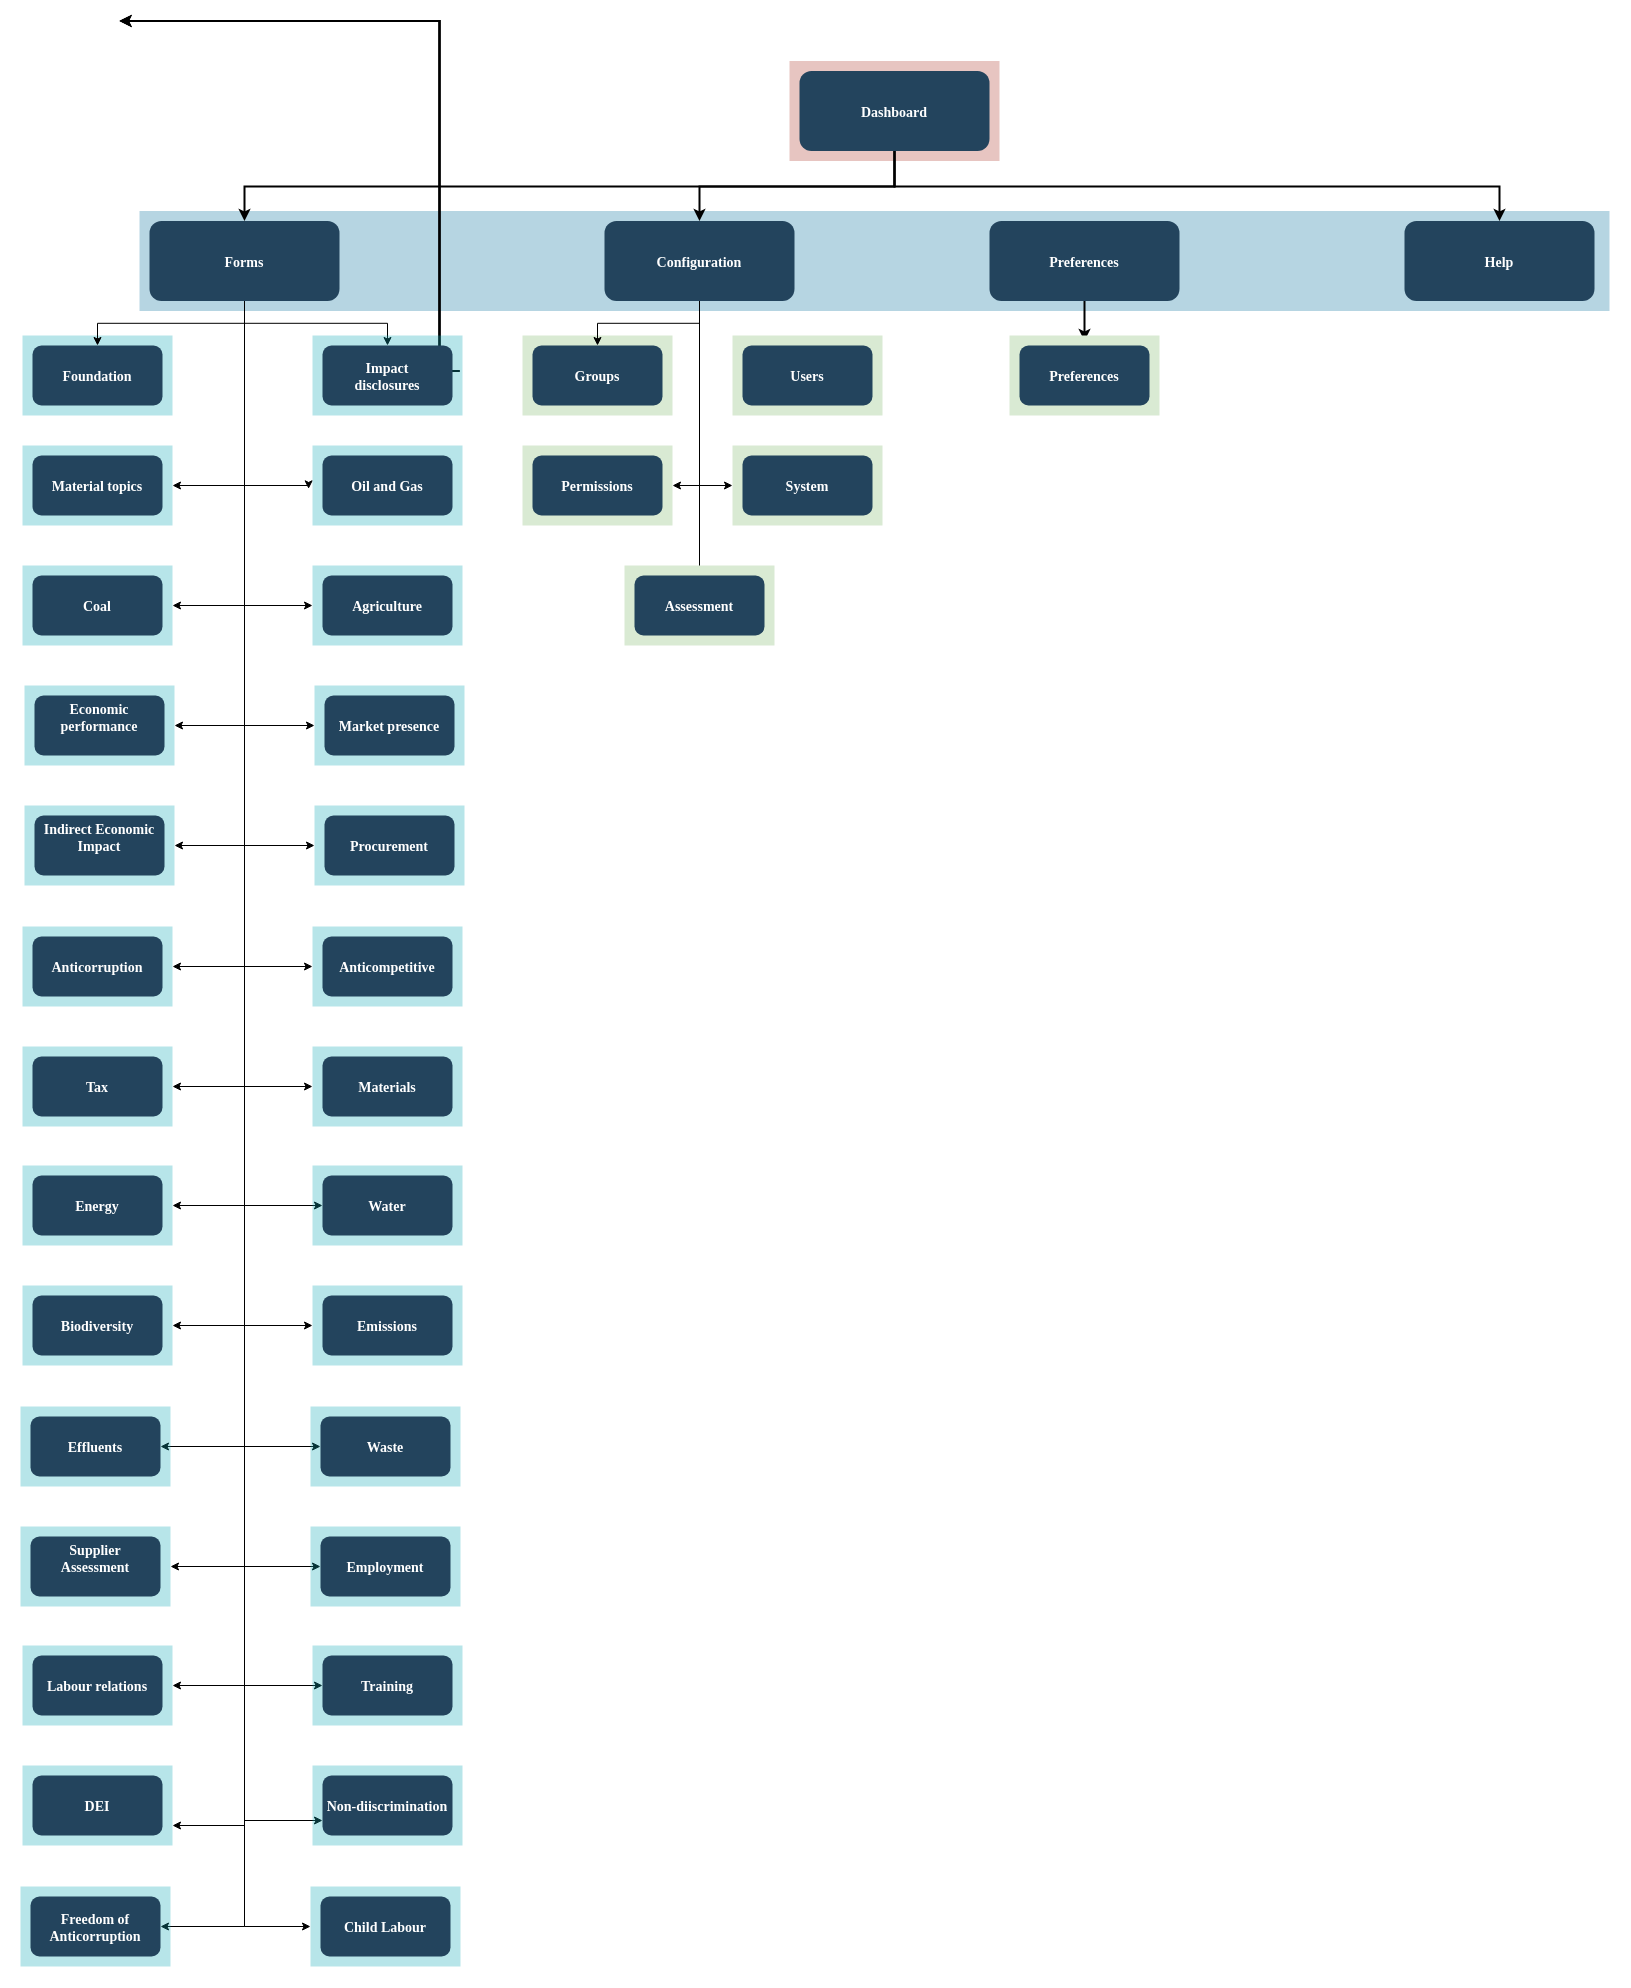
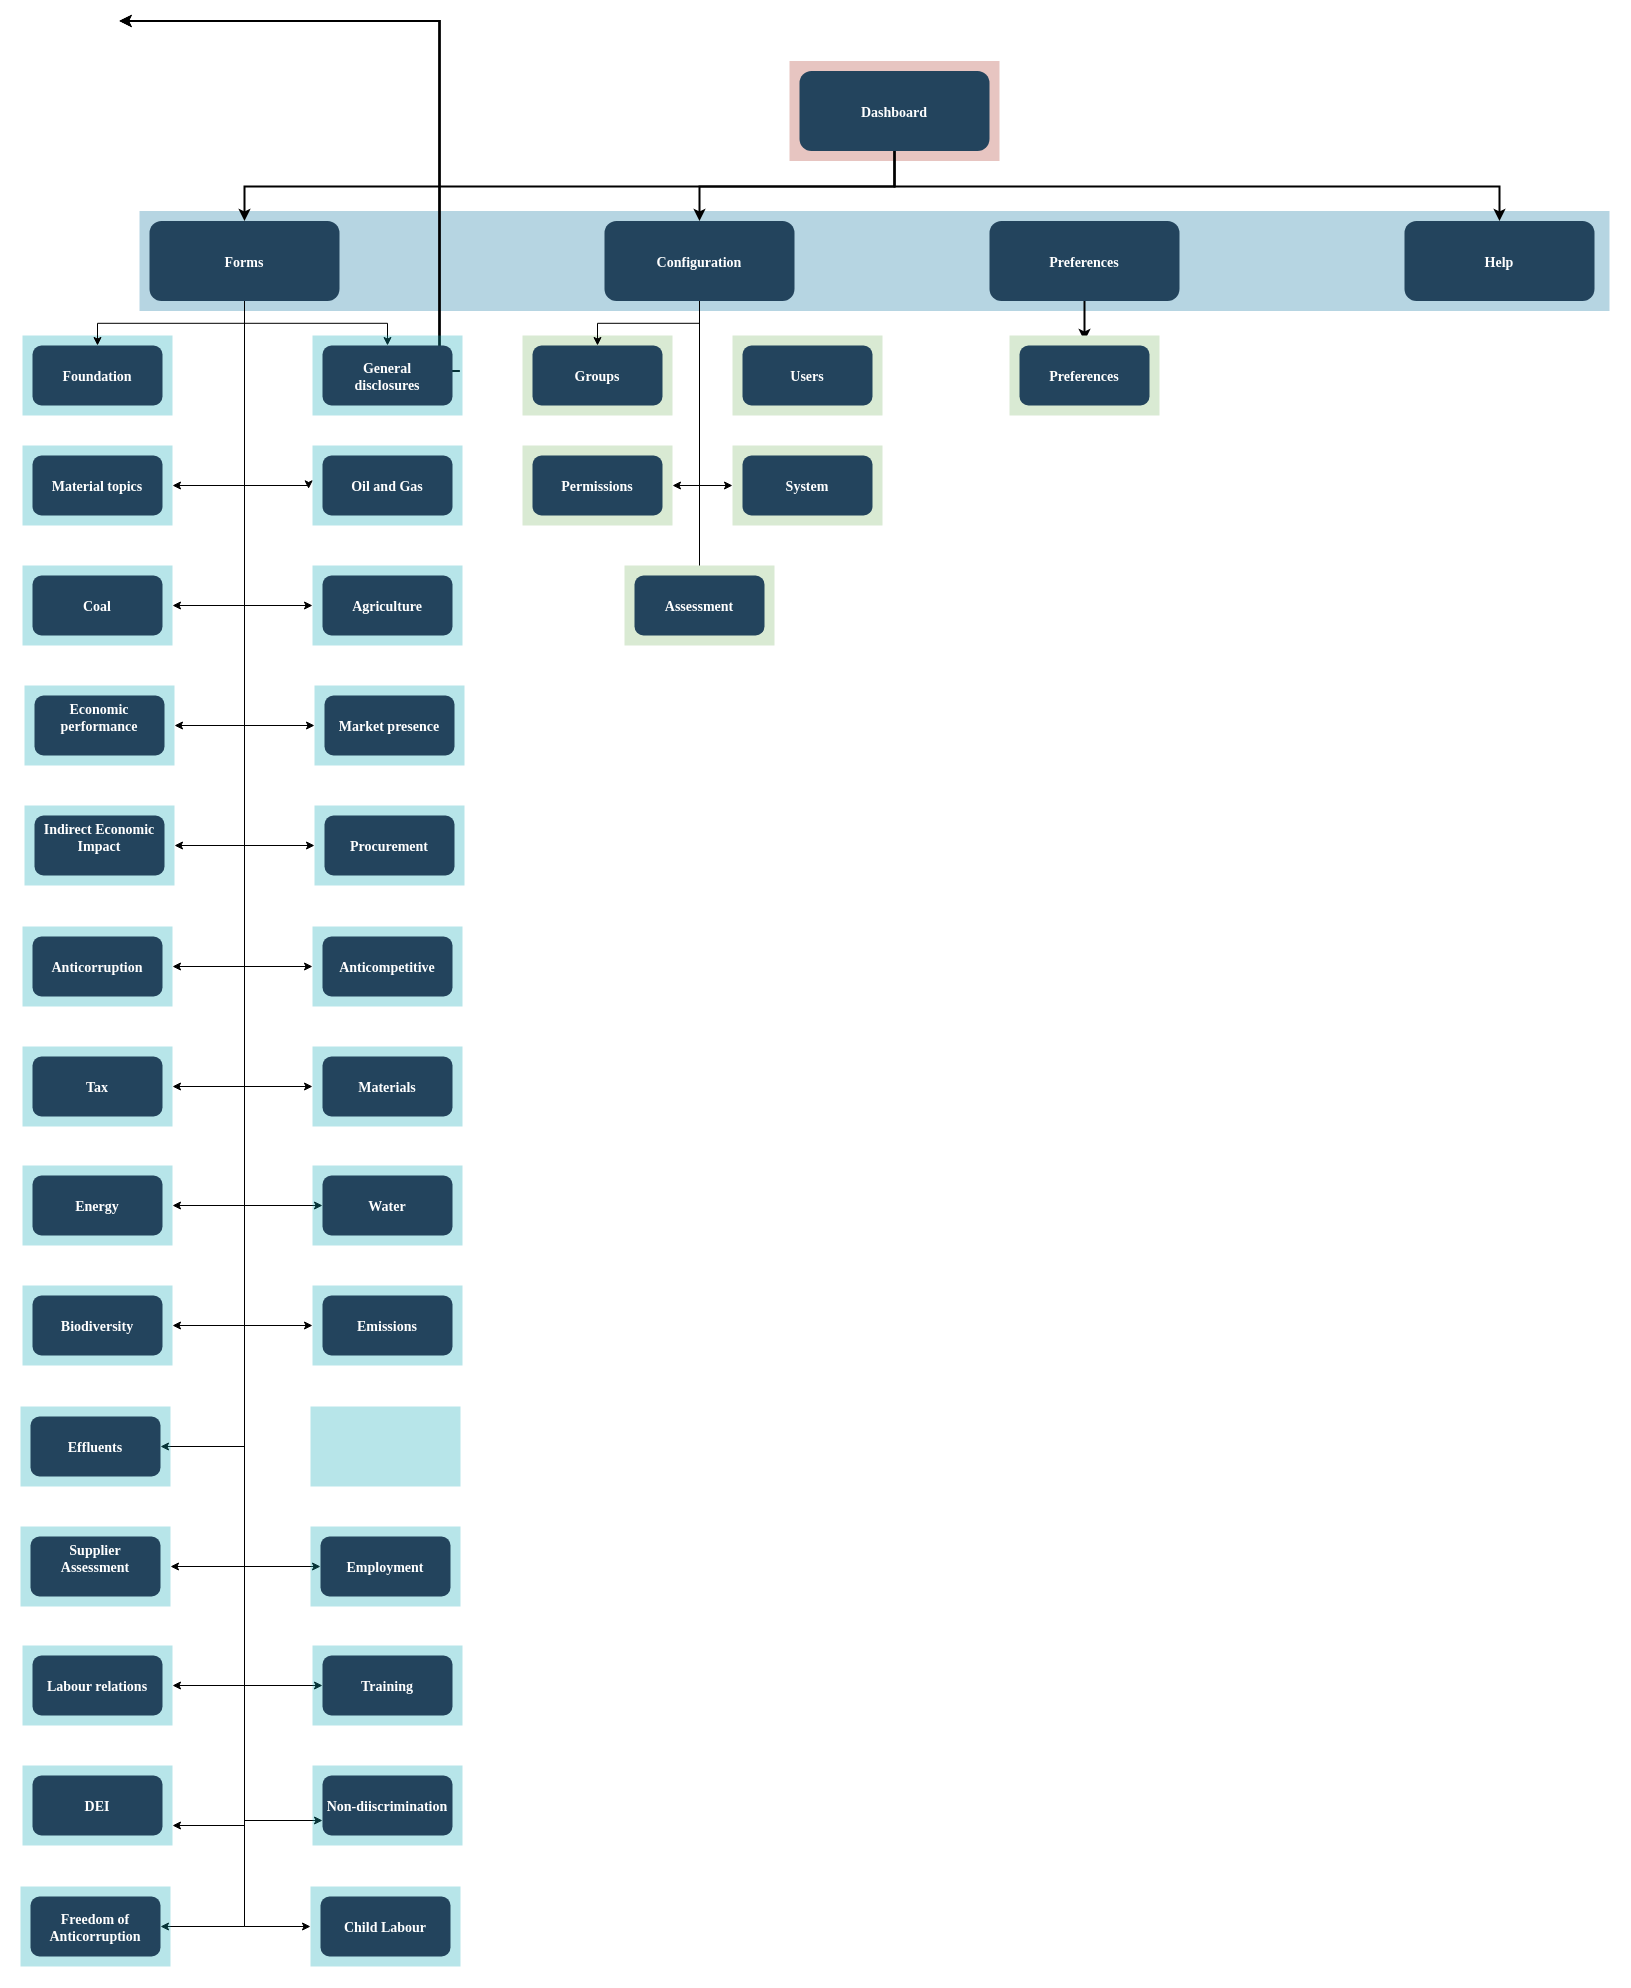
node "Impact disclosures": label "Impact disclosures" -> "General disclosures"
edge "Forms" -> "Waste": removed
node "Waste": removed
